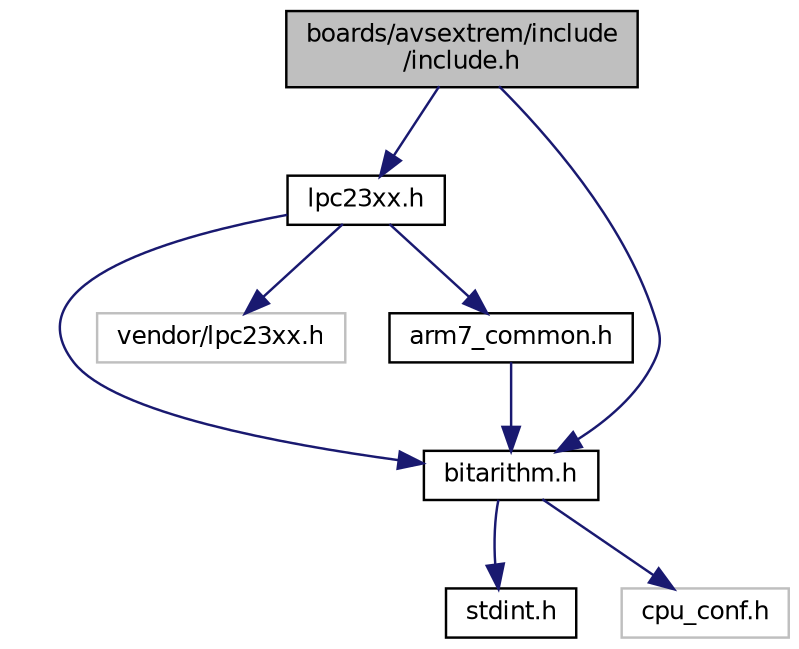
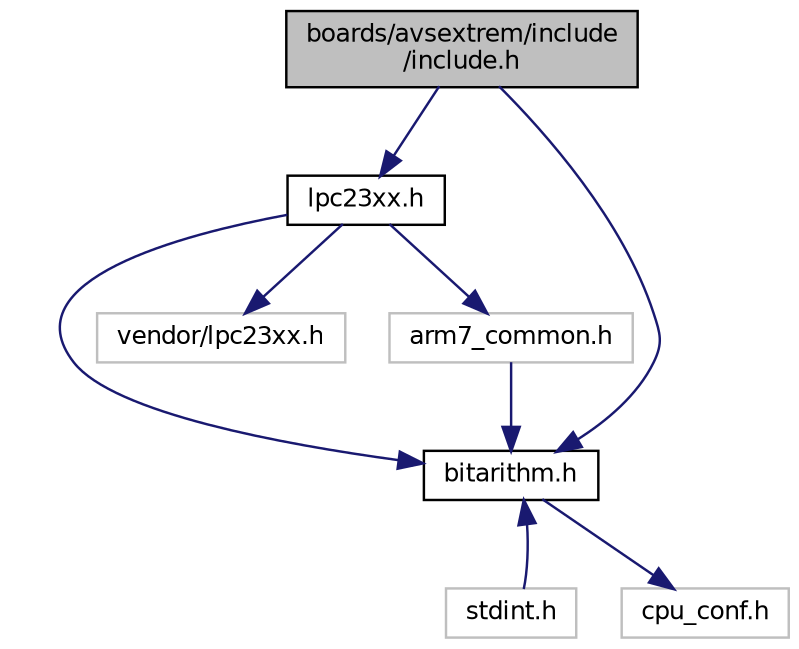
node "arm7_common.h": color black -> grey75
edge "bitarithm.h" -> "stdint.h": reversed
node "stdint.h": color black -> grey75
